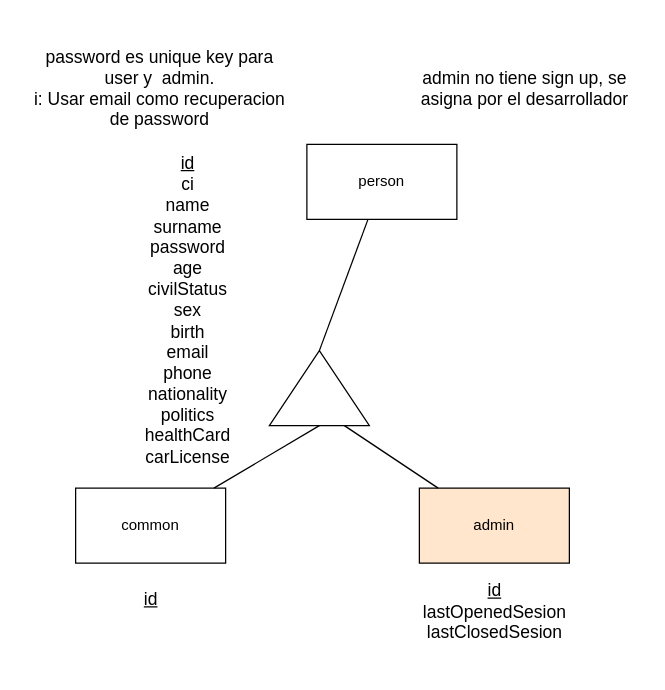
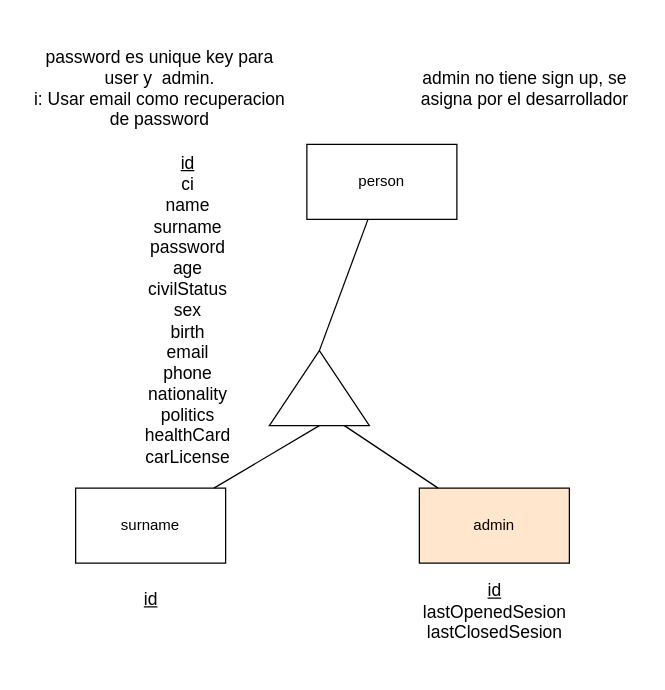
node "common": label "common" -> "surname"
